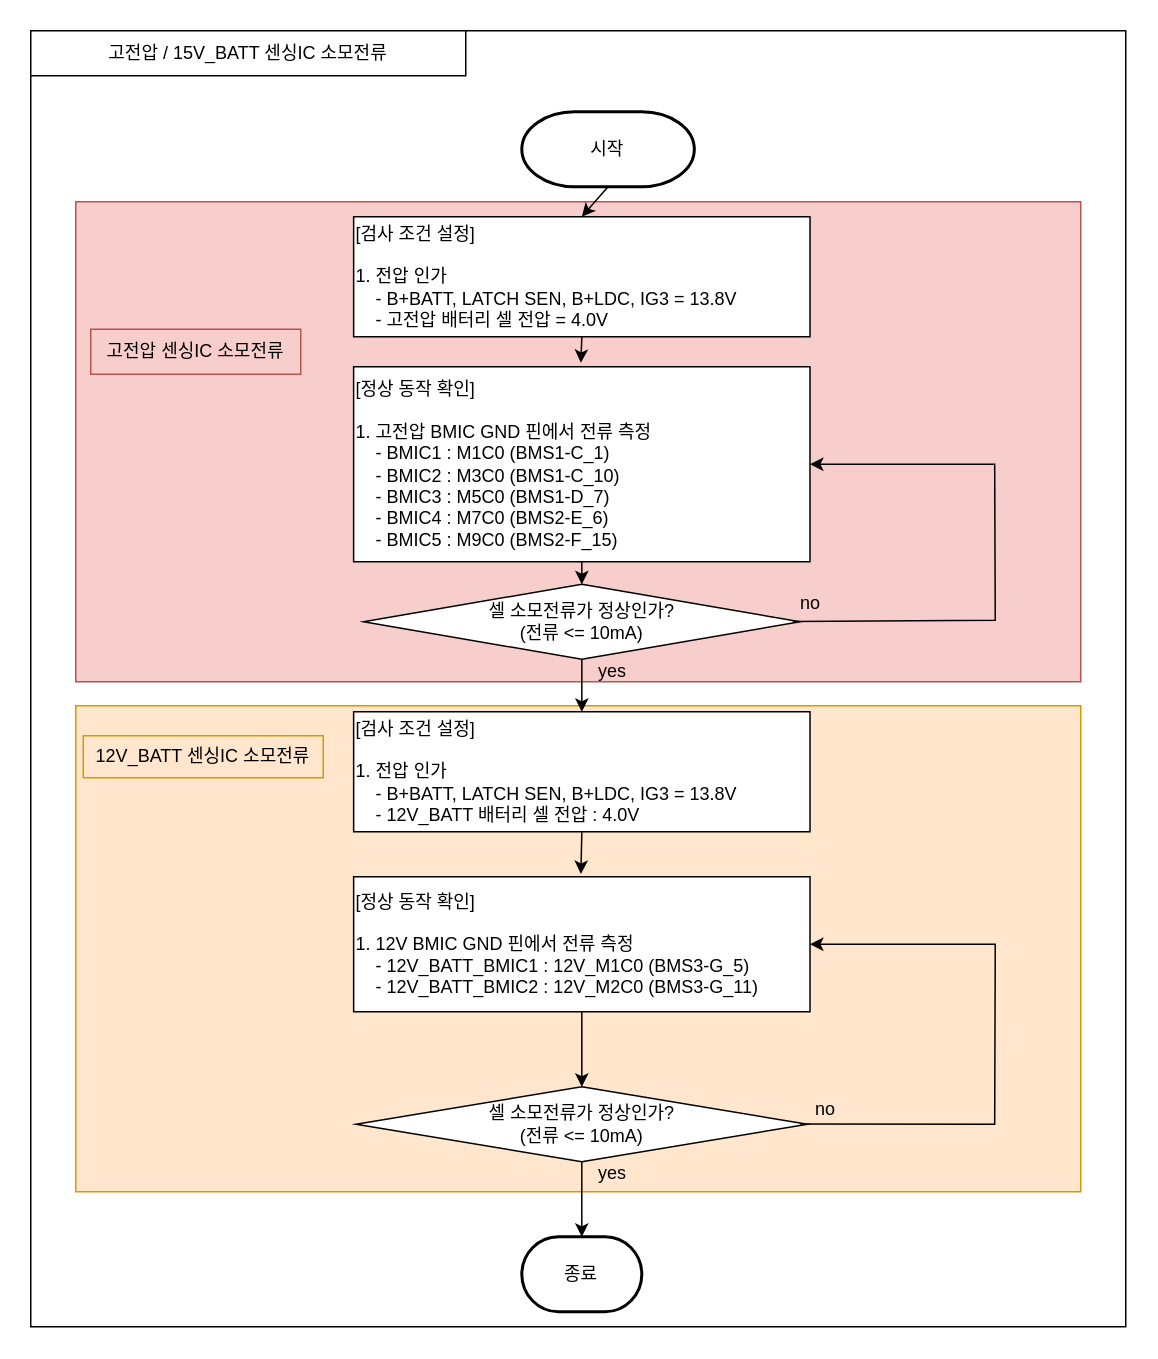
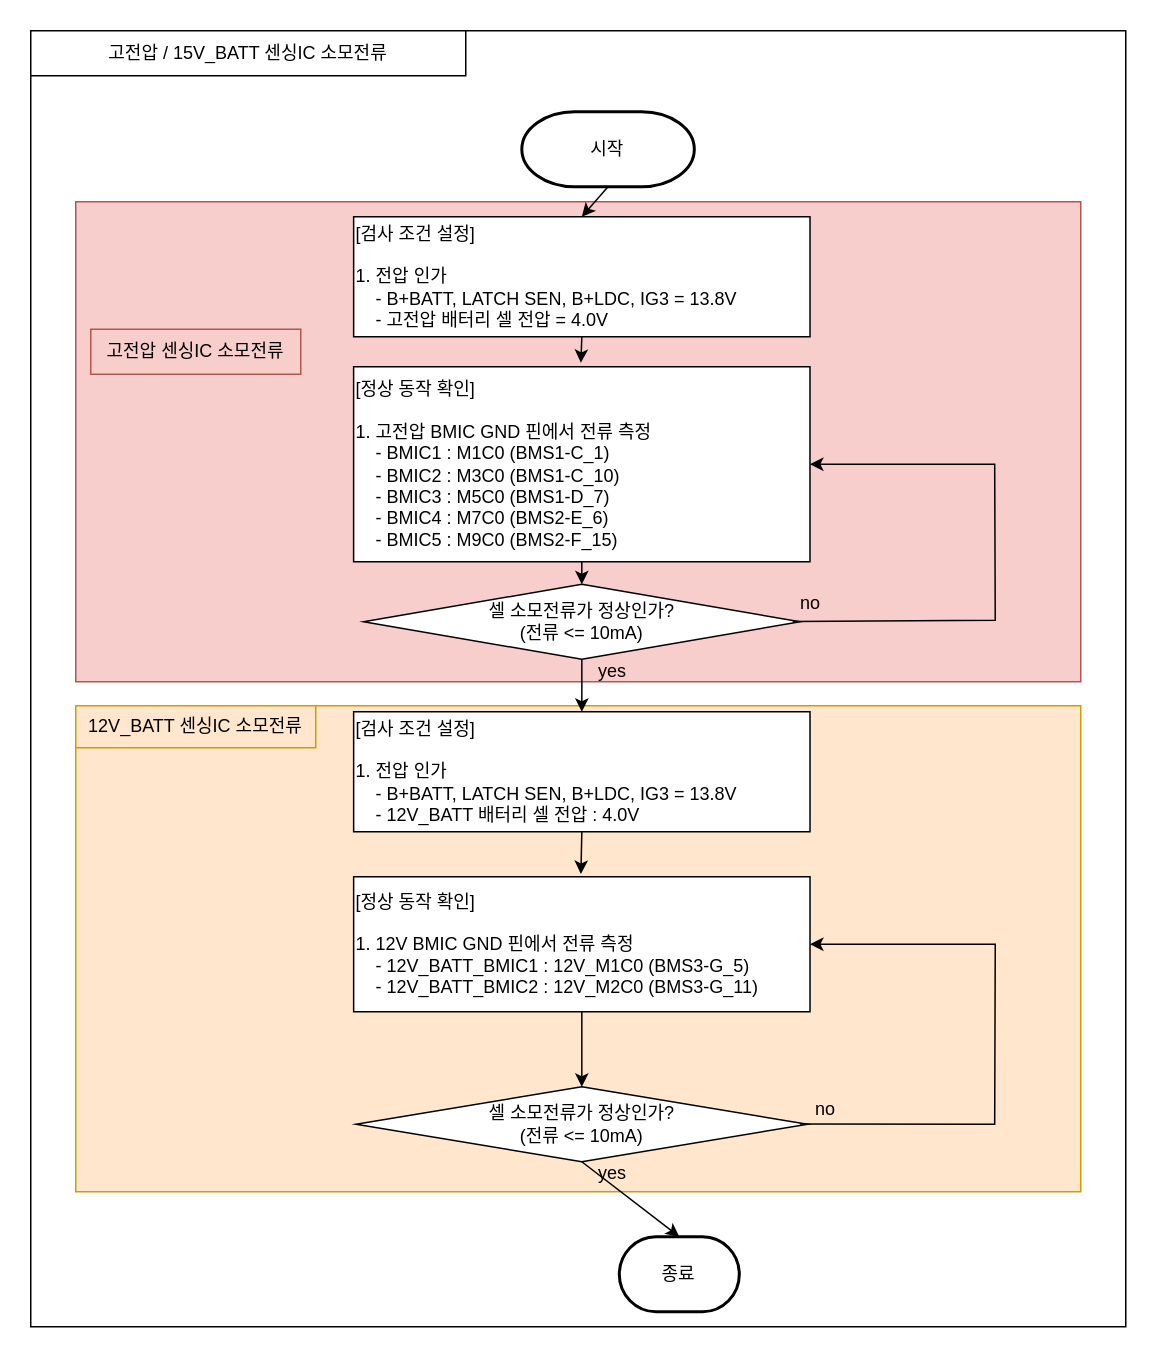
node "12V_BATT 센싱IC 소모전류": moved (203, 757) -> (196, 727)
node "종료": moved (582, 1274) -> (679, 1274)
